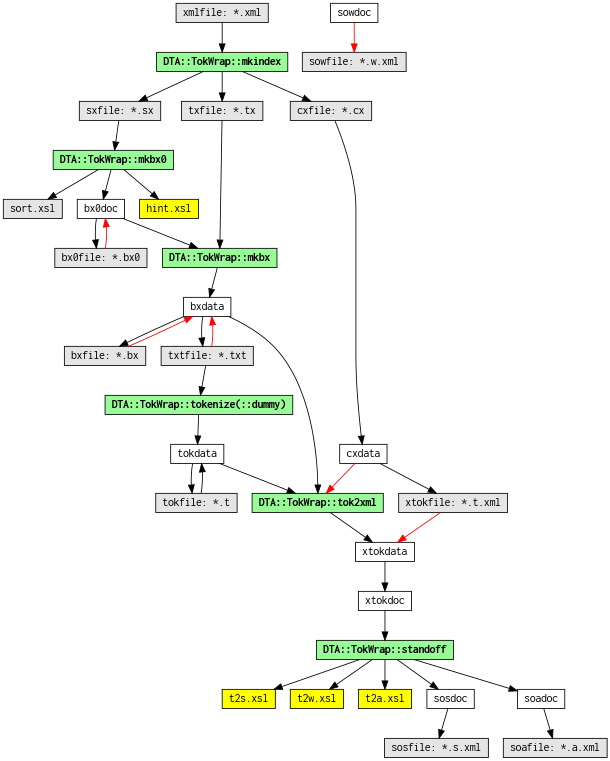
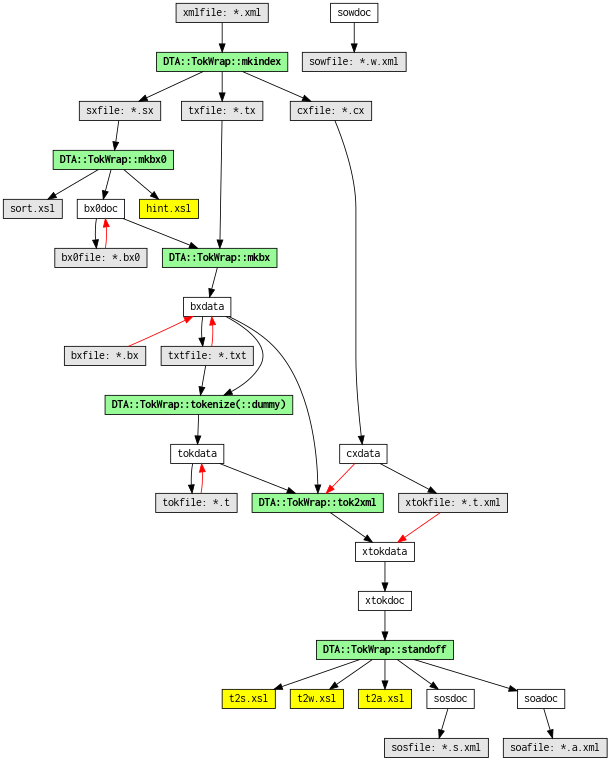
edge "sowdoc" -> "sowfile: *.w.xml": color red -> black
edge "bxdata" -> "bxfile: *.bx": now "bxdata" -> "DTA::TokWrap::tokenize(::dummy)"
edge "tokfile: *.t" -> "tokdata": color black -> red
